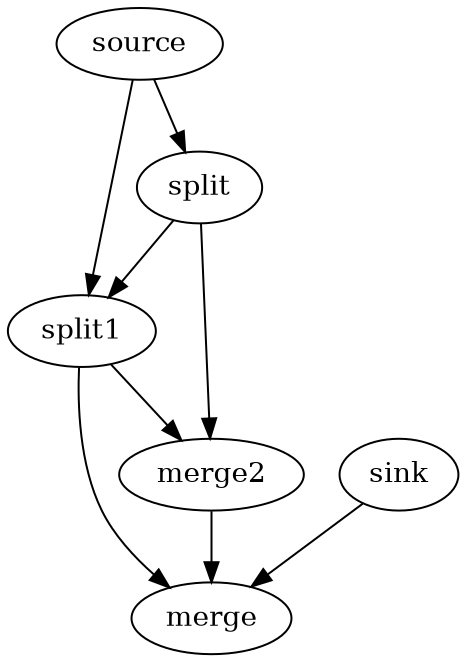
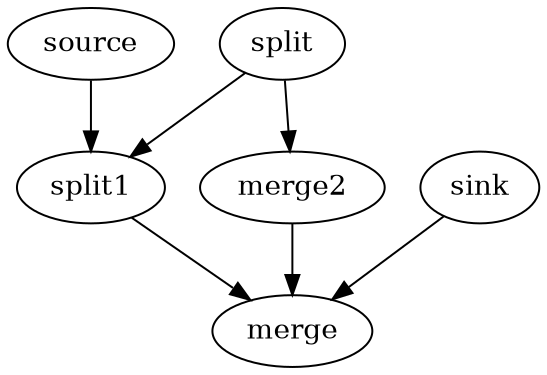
edge "source" -> "split": removed
edge "split1" -> "merge2": removed
